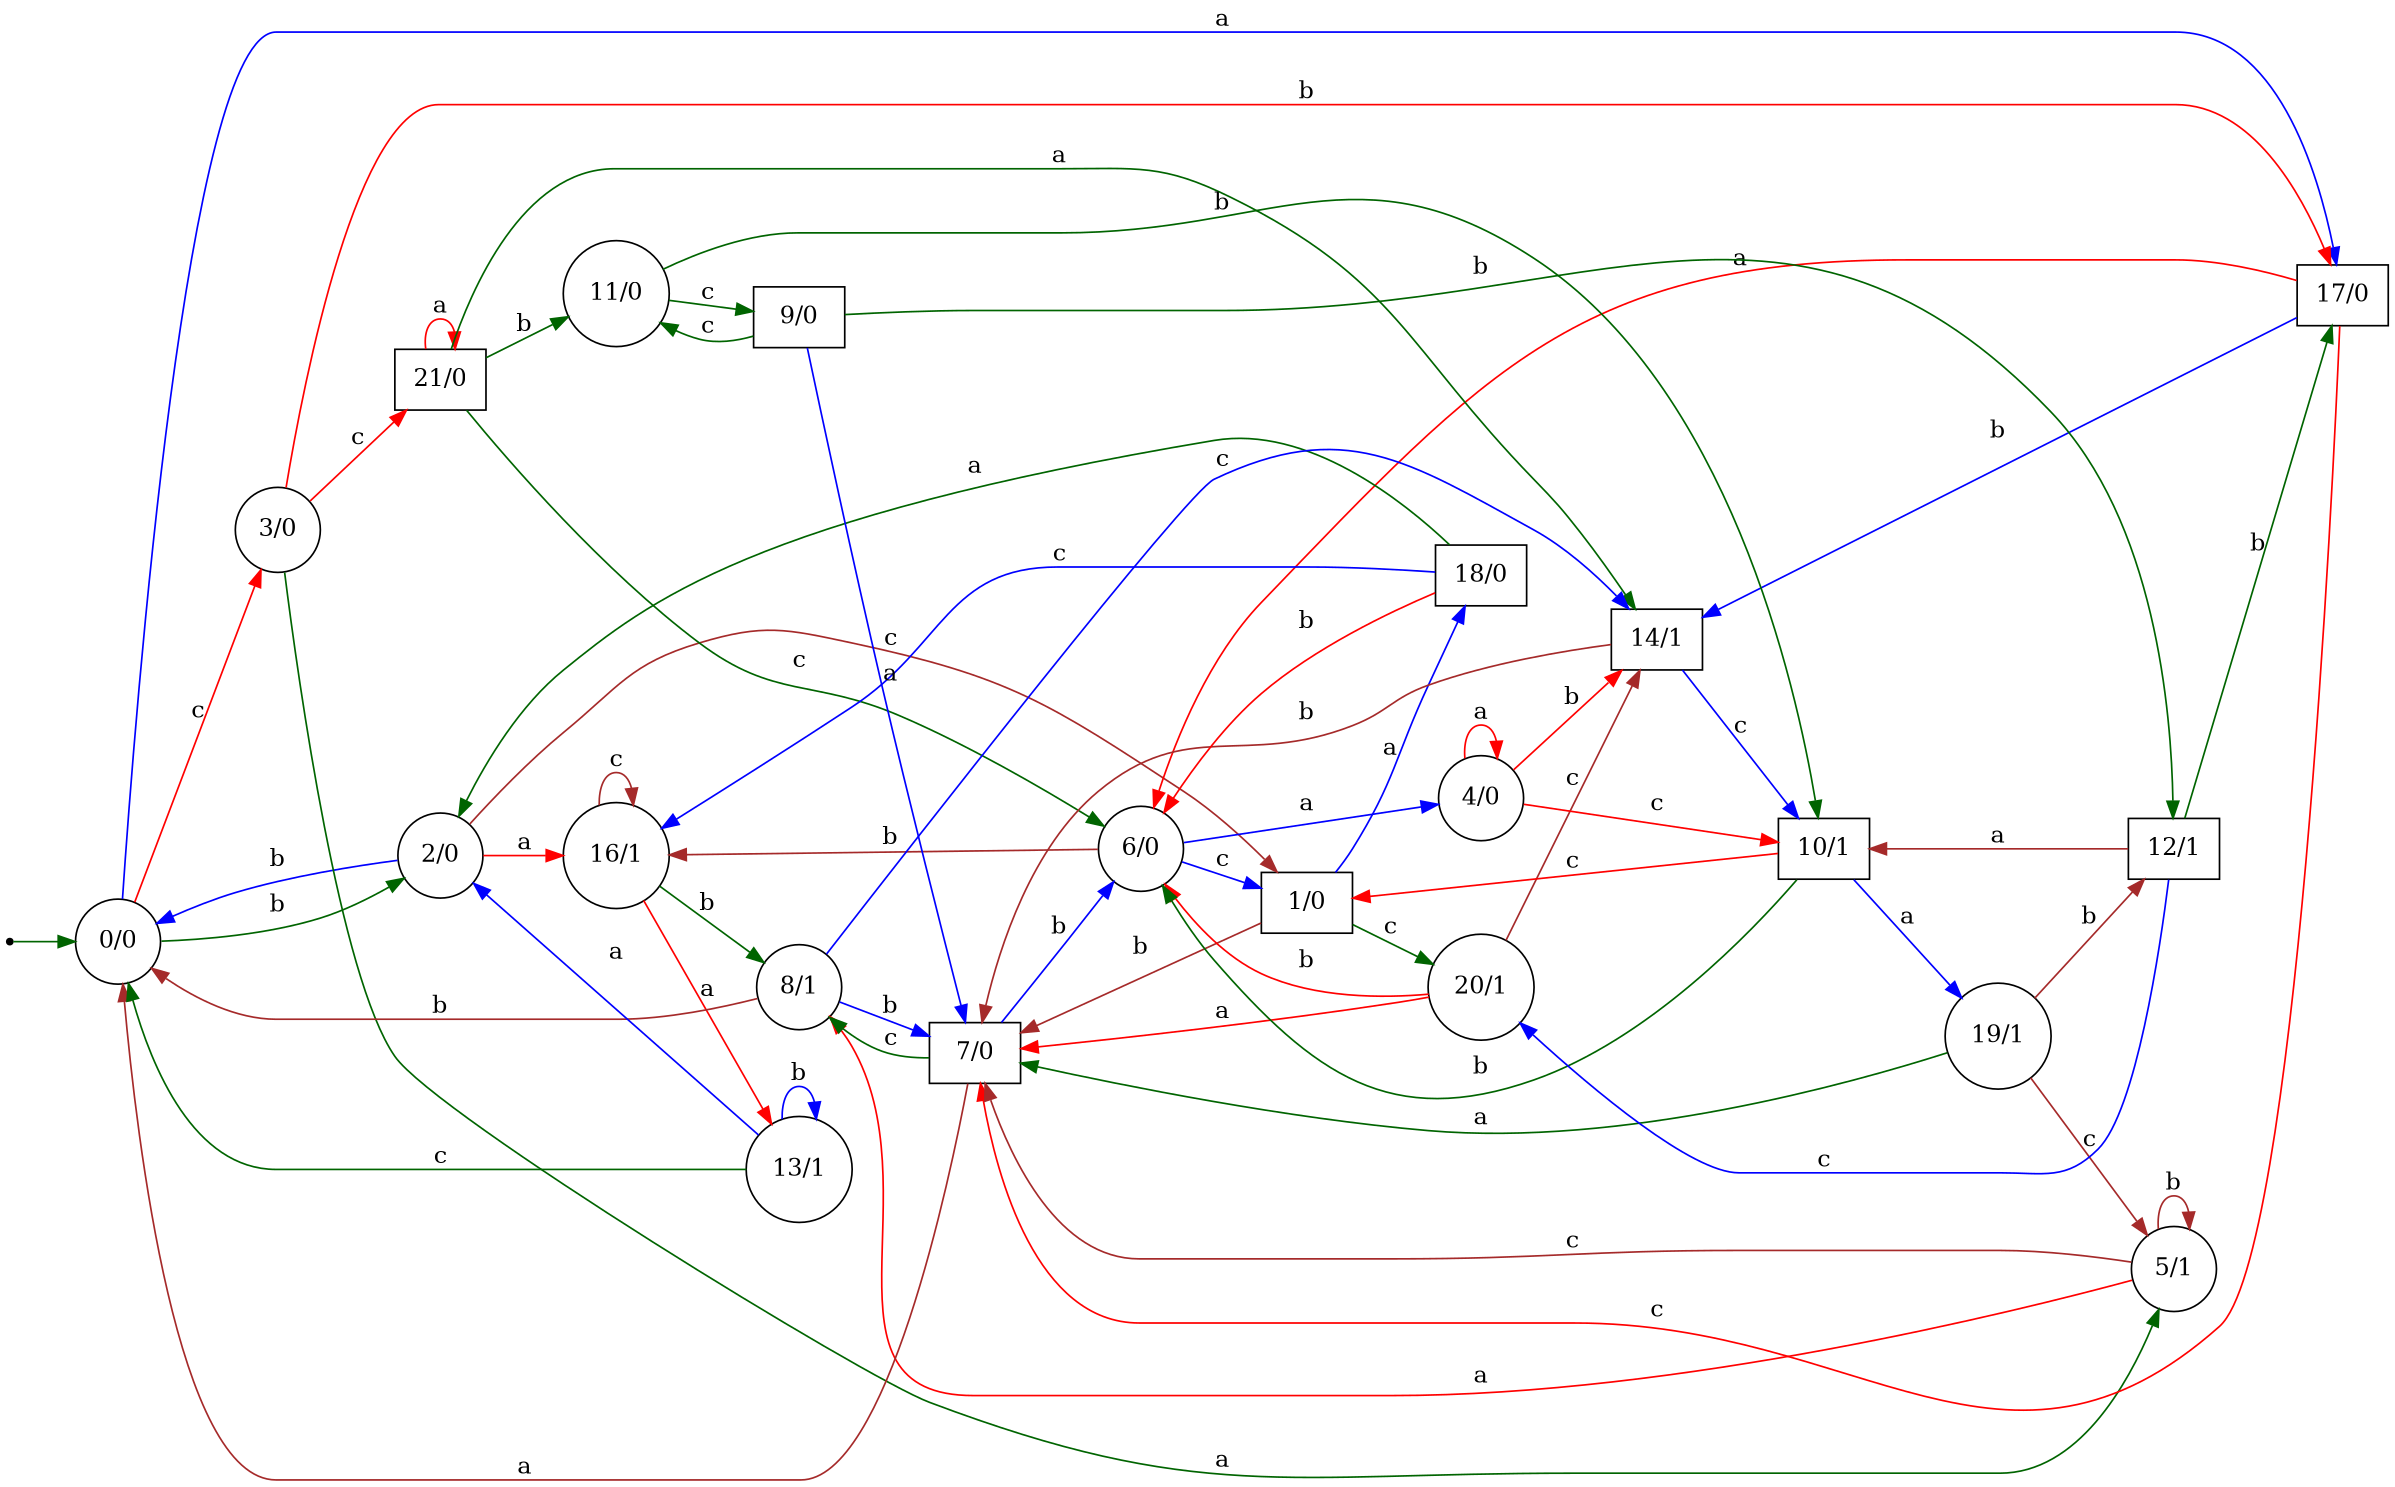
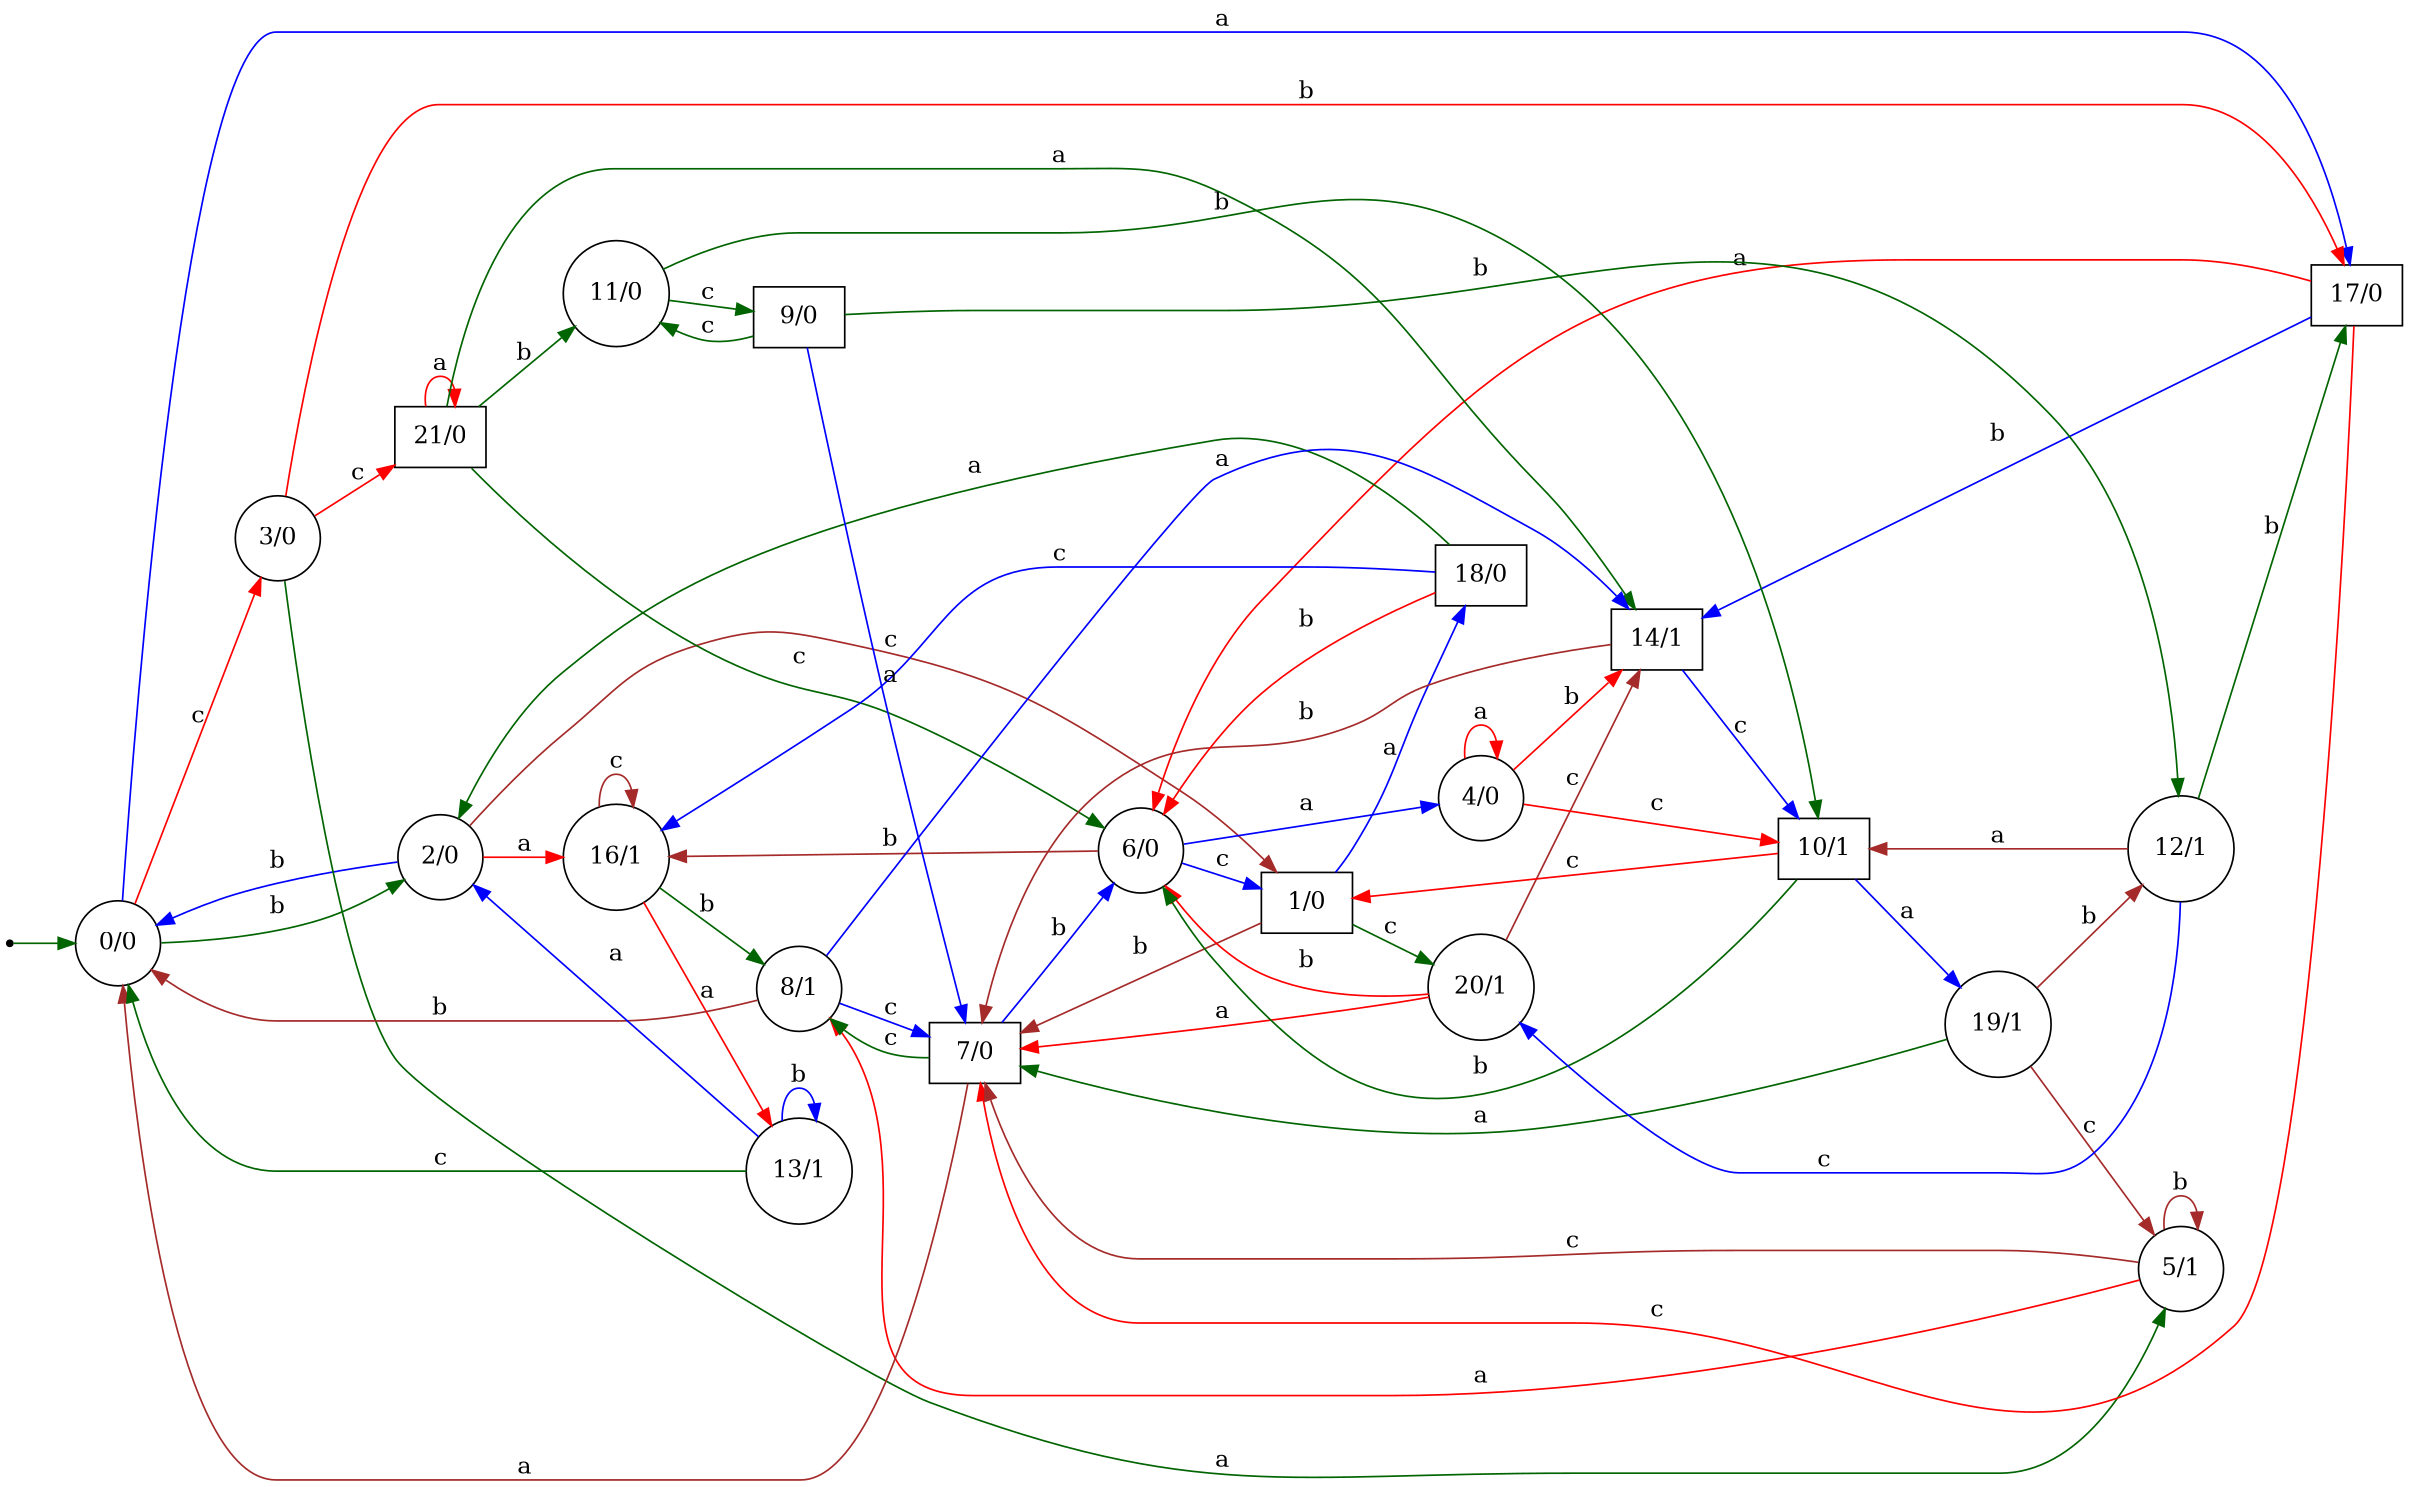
edge "8/1" -> "14/1": label "c" -> "a"
node "12/1": shape box -> circle
edge "8/1" -> "7/0": label "b" -> "c"
